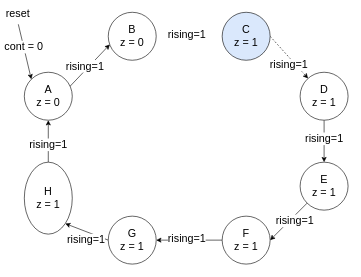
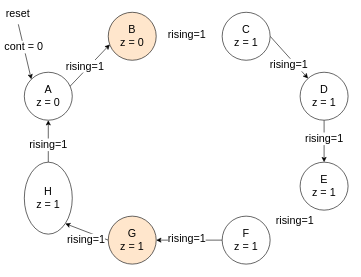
node "B z = 0": fillcolor #ffffff -> #ffe6cc
node "C z = 1": fillcolor #dae8fc -> #ffffff
edge "C z = 1" -> "D z = 1": style dashed -> solid
edge "E z = 1" -> "F z = 1": removed
node "G z = 1": fillcolor #ffffff -> #ffe6cc
